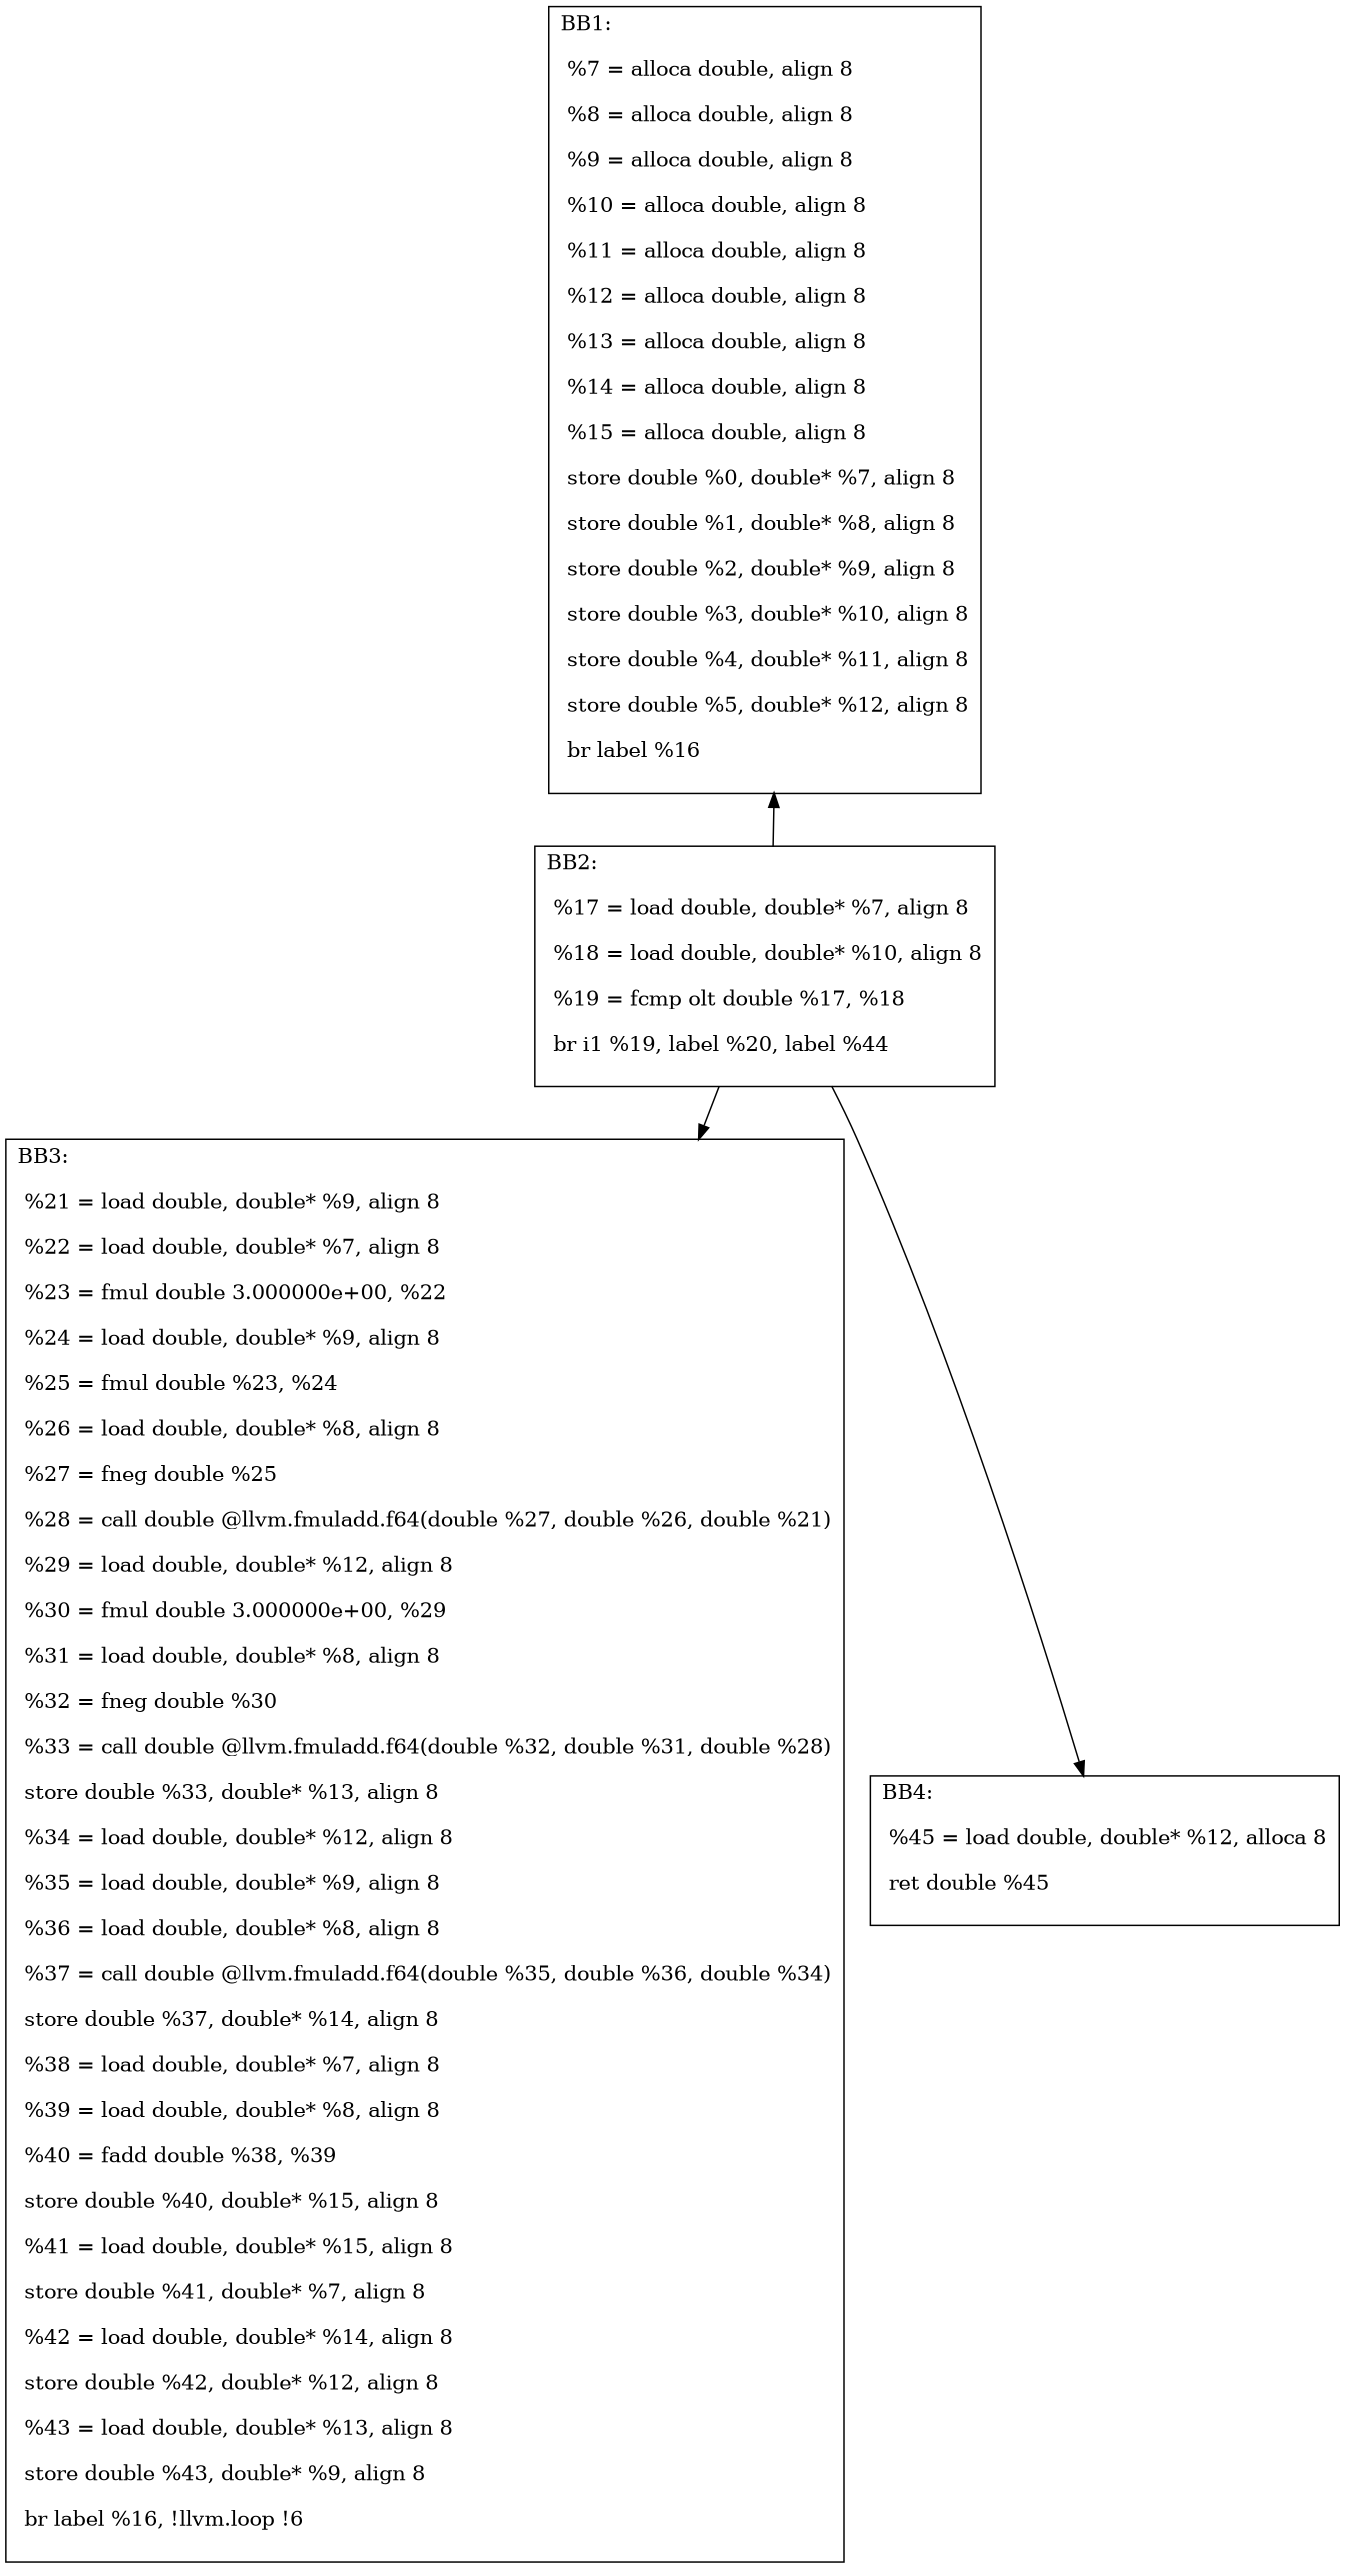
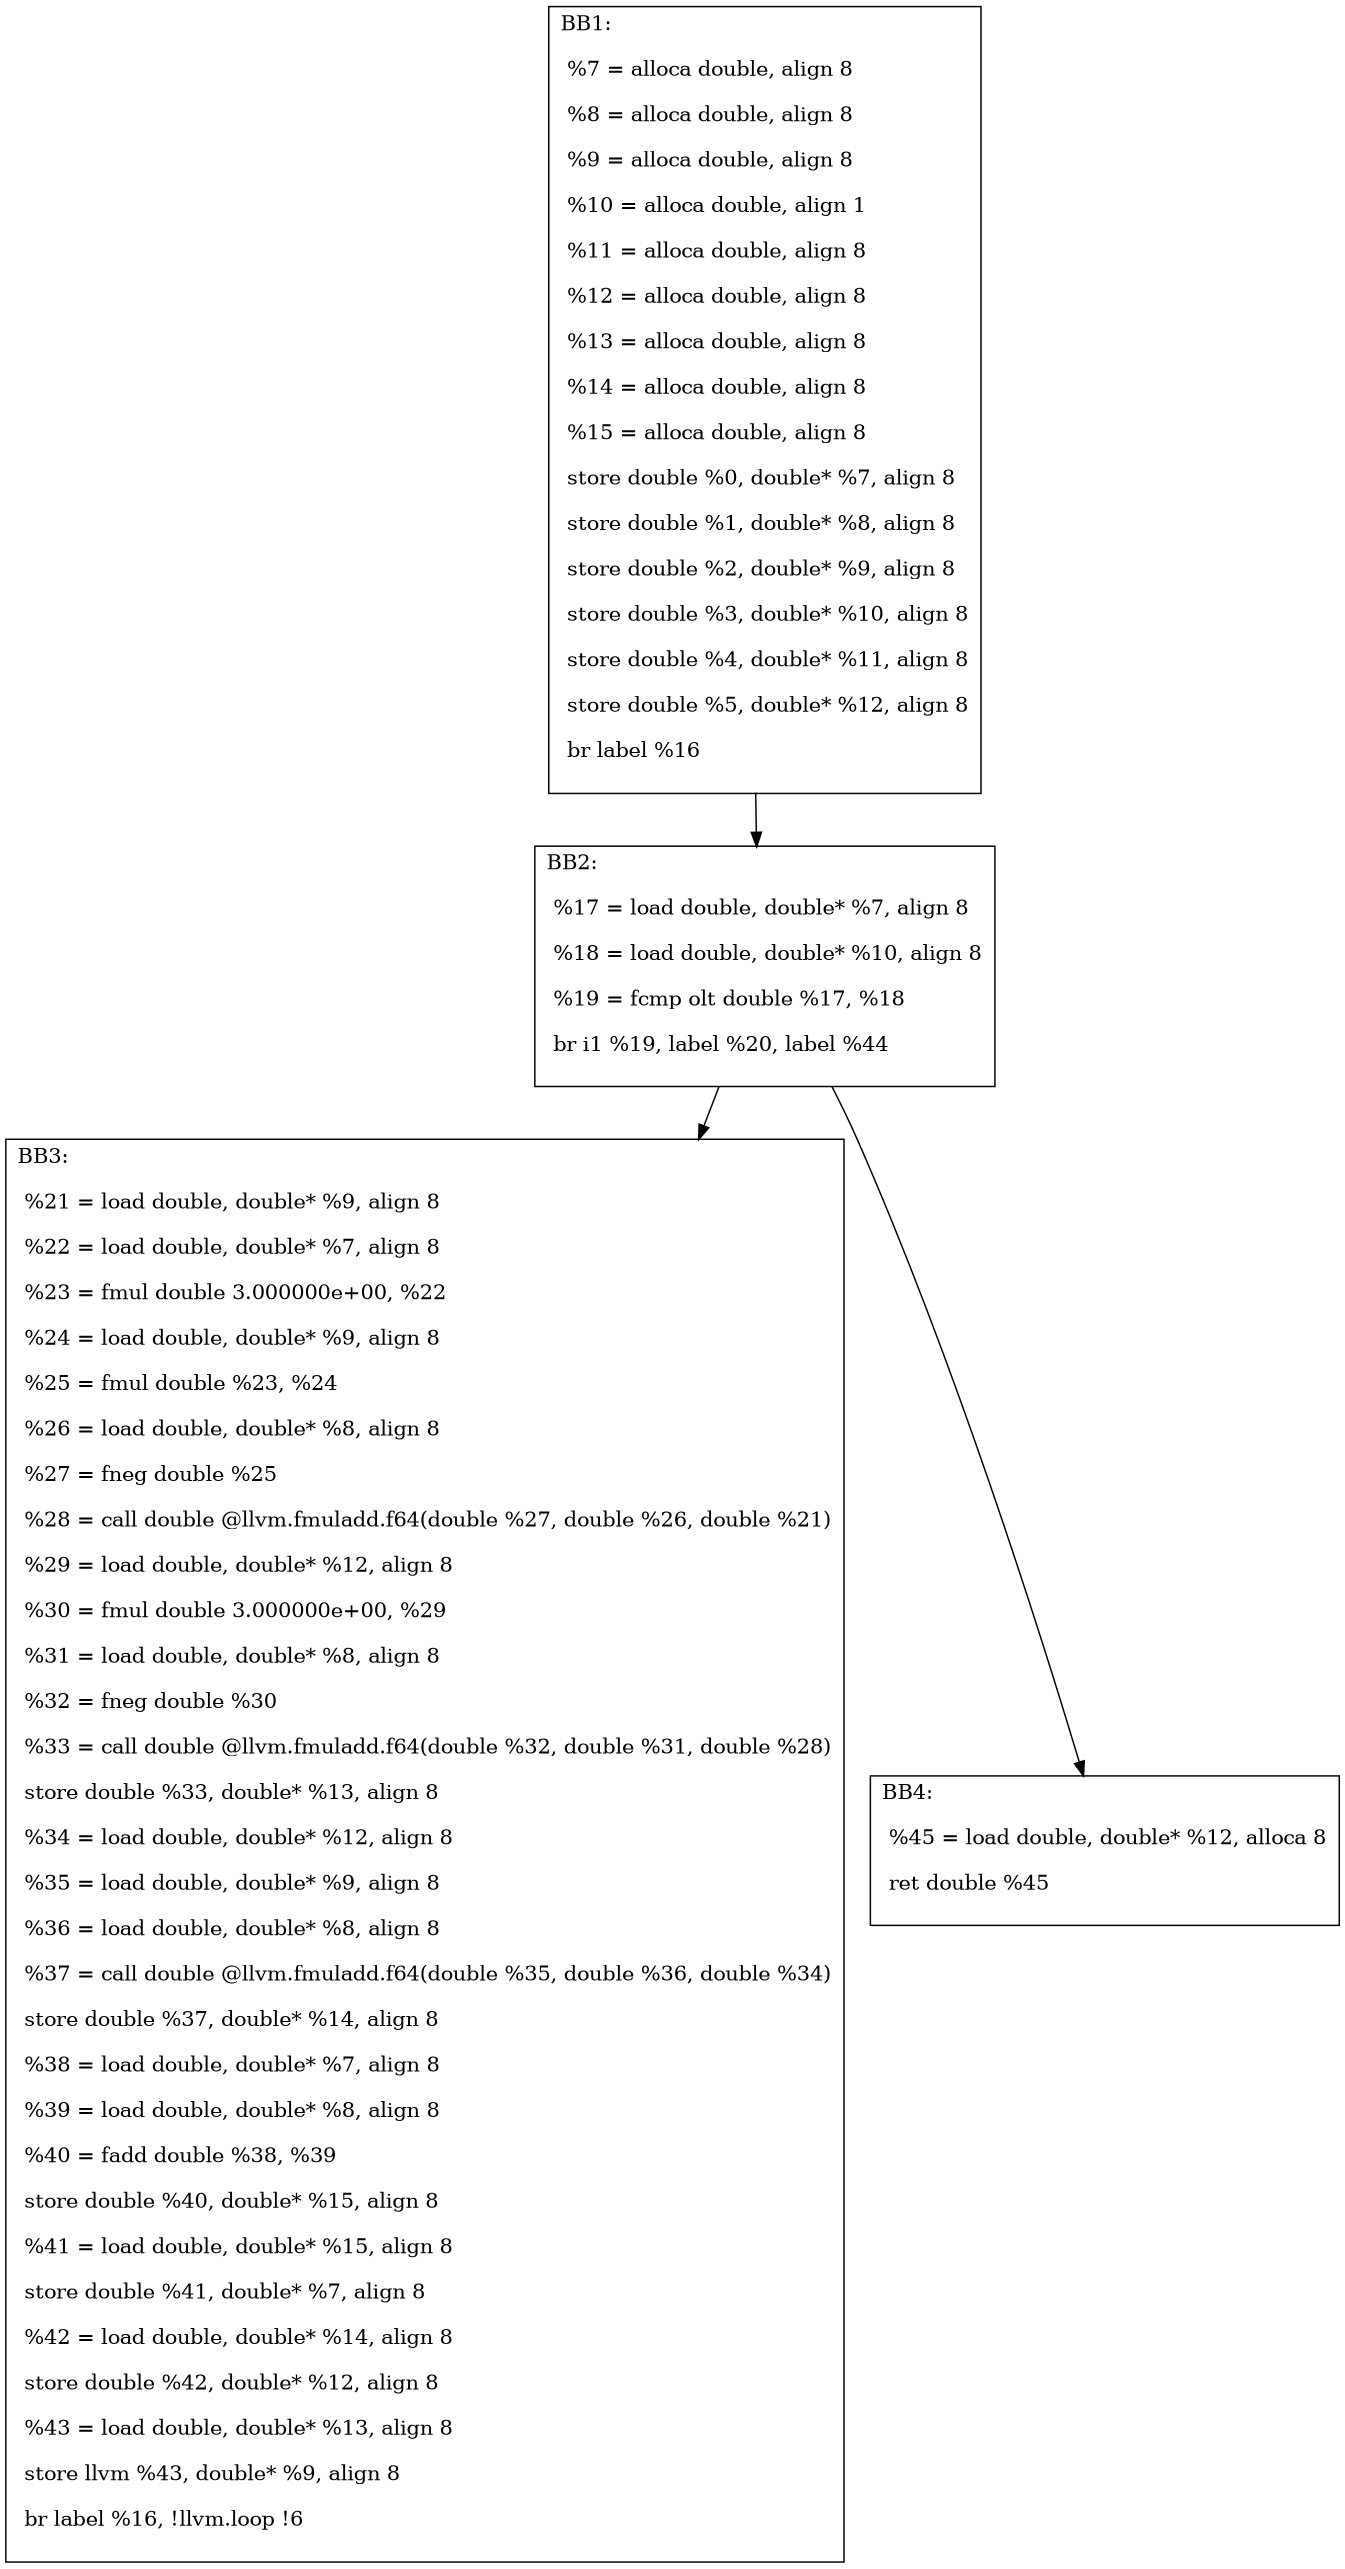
node "BB1:": text "%10 = alloca double, align 8" -> "%10 = alloca double, align 1"
edge "BB2:" -> "BB1:": reversed
node "BB3:": text "store double %43, double* %9, align 8" -> "store llvm %43, double* %9, align 8"
